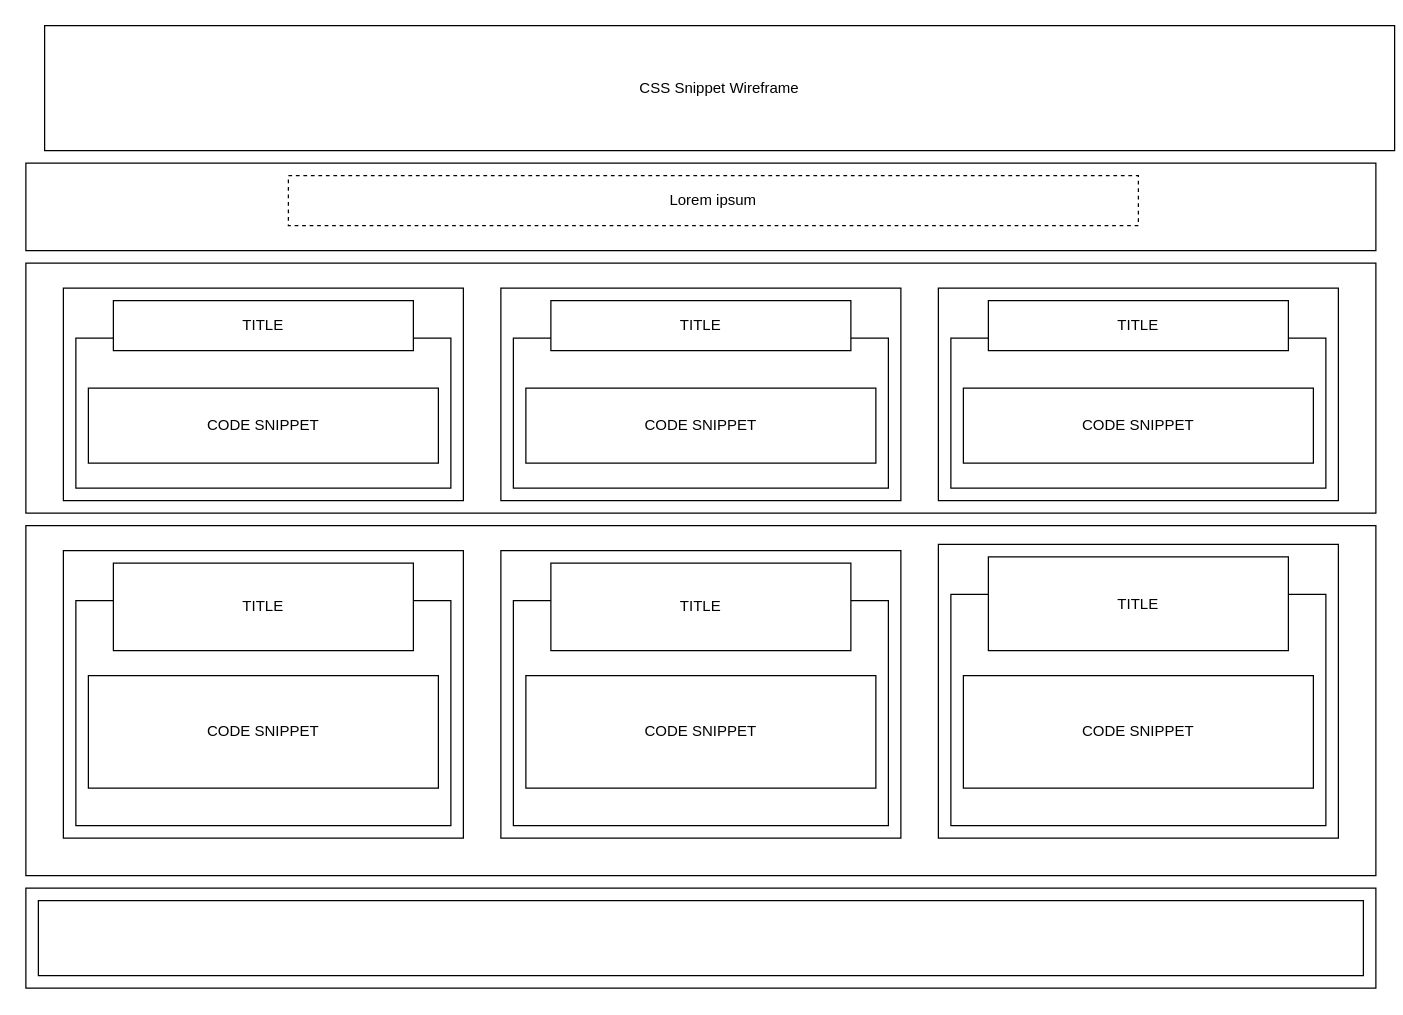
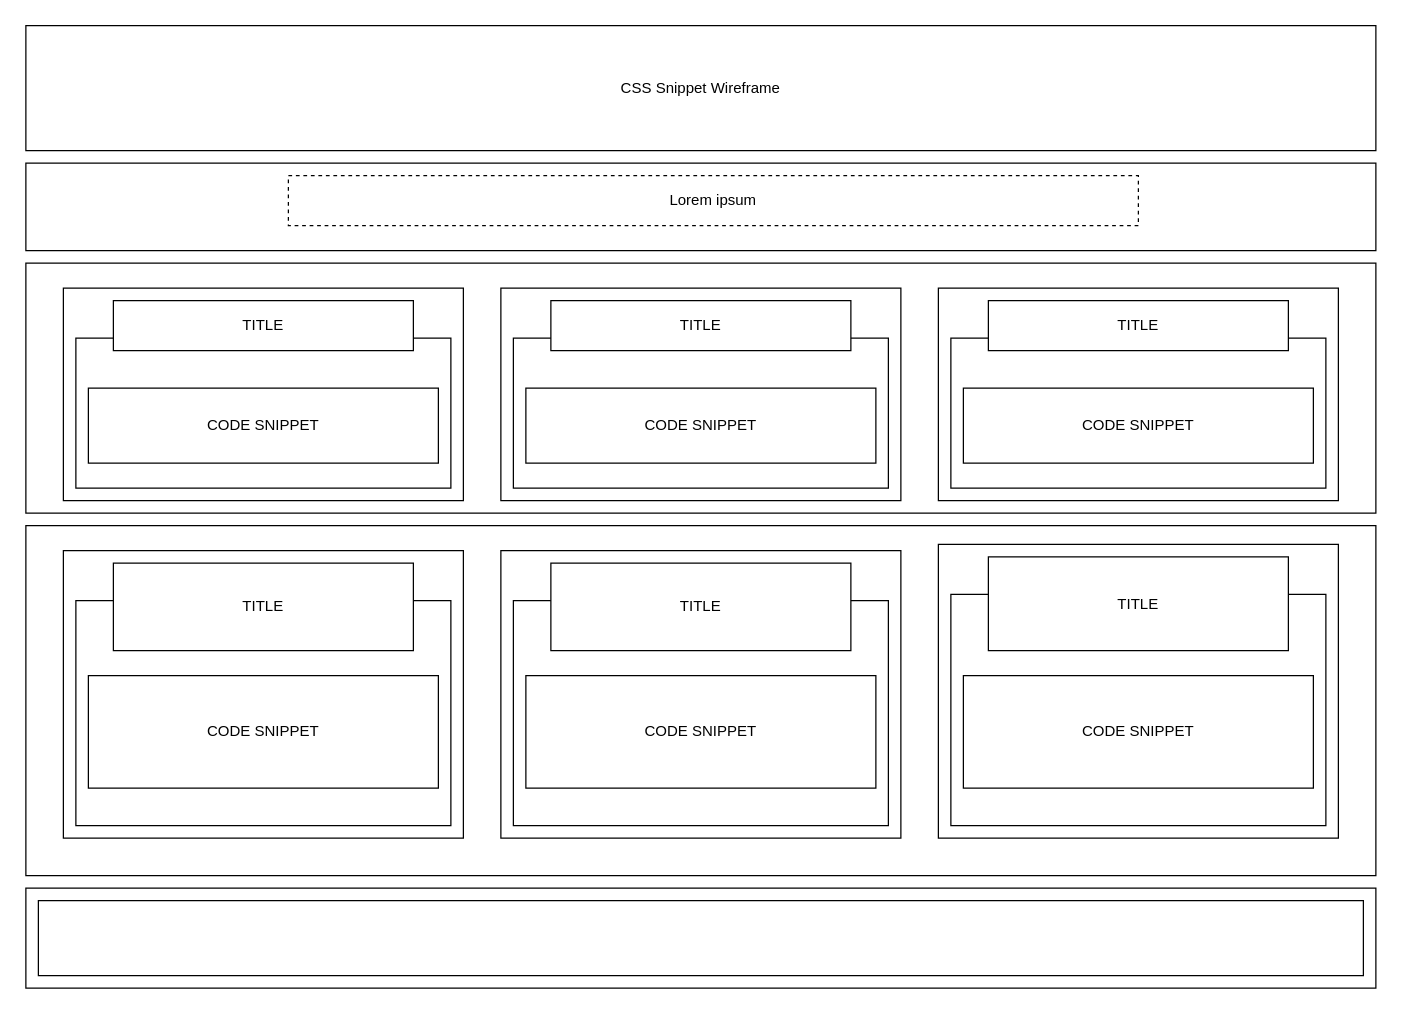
node "CSS Snippet Wireframe": moved (719, 88) -> (701, 88)
